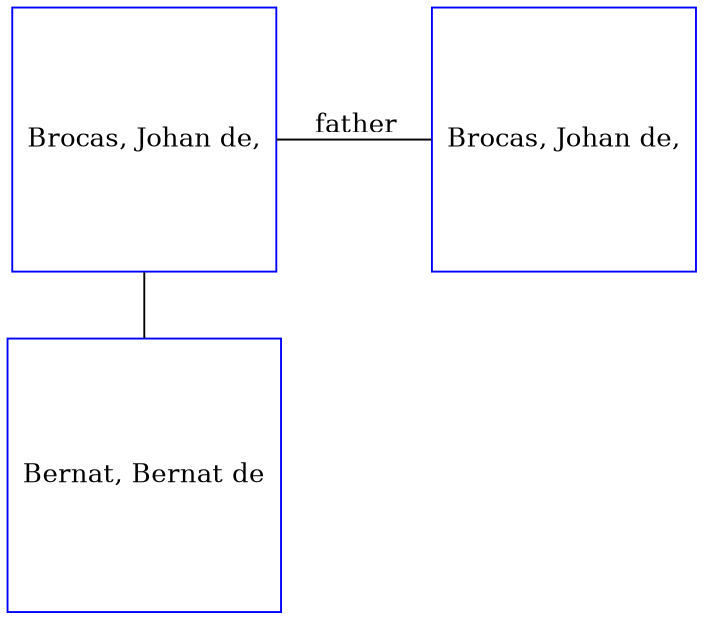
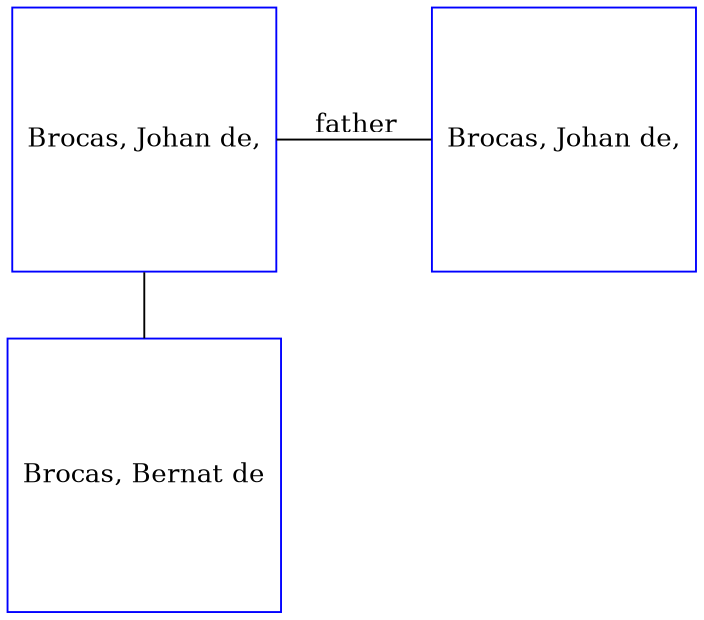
node "Bernat, Bernat de": label "Bernat, Bernat de" -> "Brocas, Bernat de"
